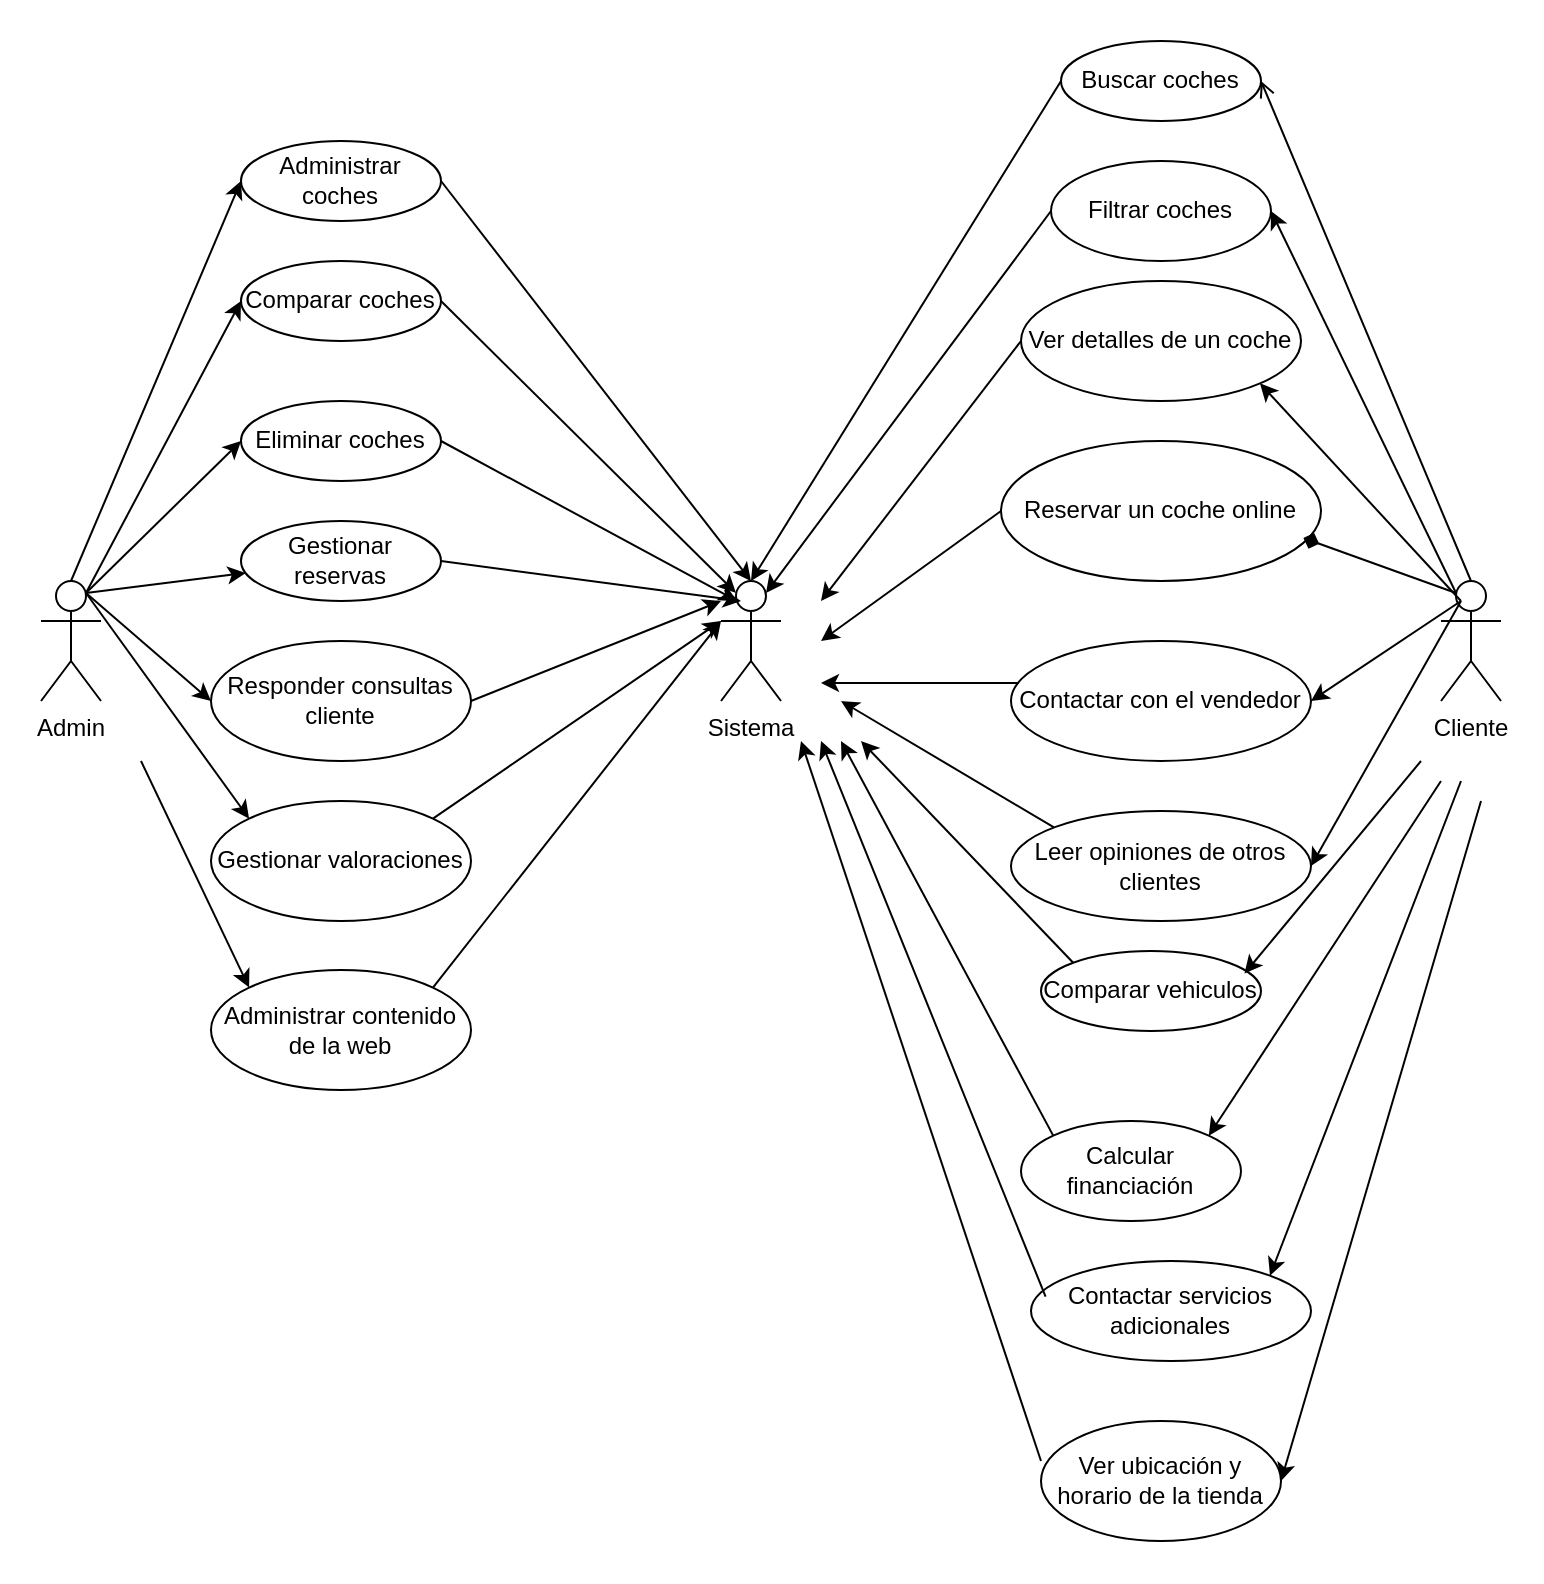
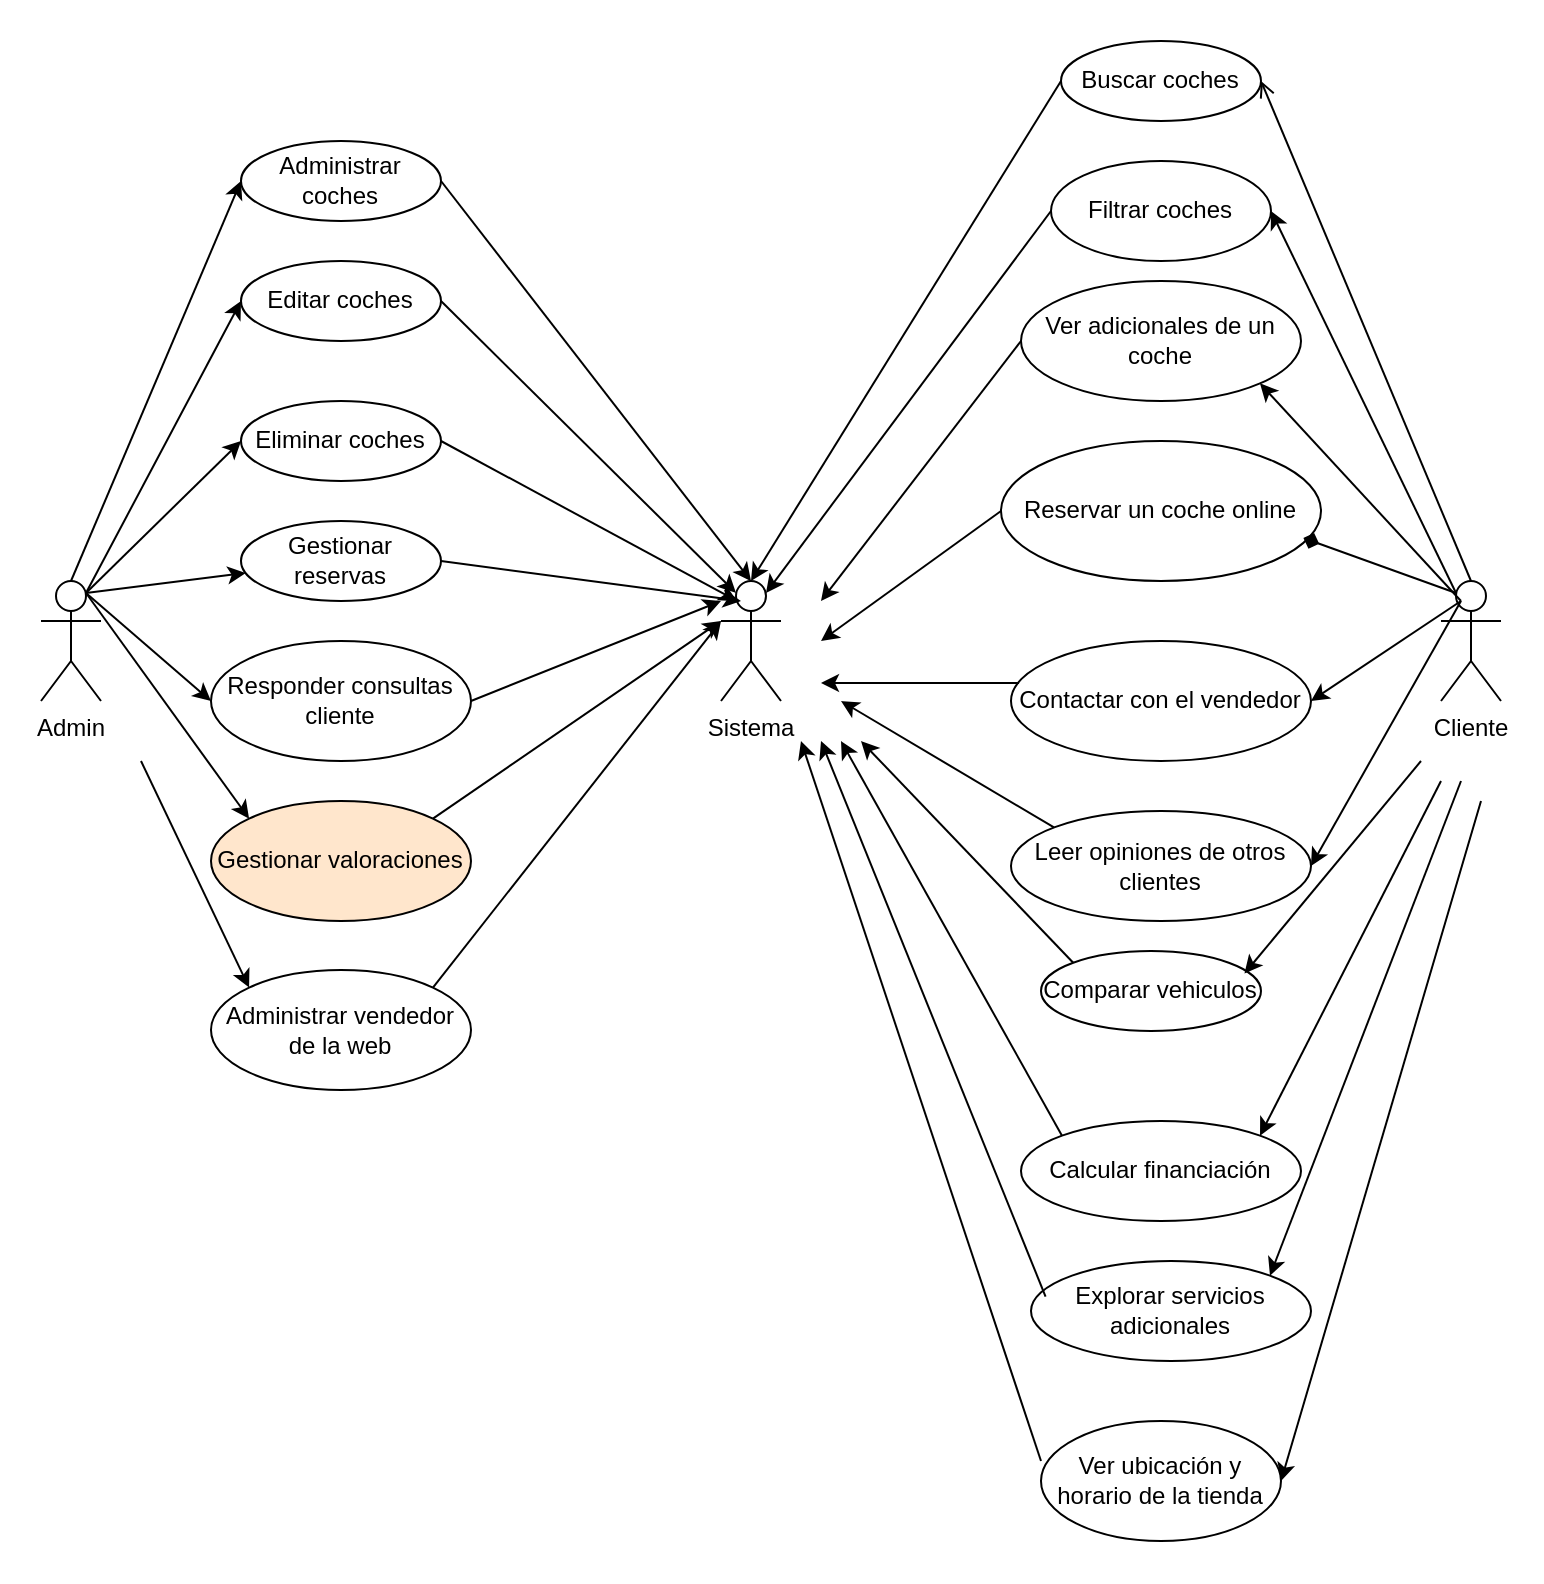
node "Comparar coches": label "Comparar coches" -> "Editar coches"
node "Ver detalles de un coche": label "Ver detalles de un coche" -> "Ver adicionales de un coche"
node "Gestionar valoraciones": fillcolor #ffffff -> #ffe6cc
node "Administrar contenido de la web": label "Administrar contenido de la web" -> "Administrar vendedor de la web"
node "Calcular financiación": size 220x100 -> 280x100
node "Contactar servicios adicionales": label "Contactar servicios adicionales" -> "Explorar servicios adicionales"
